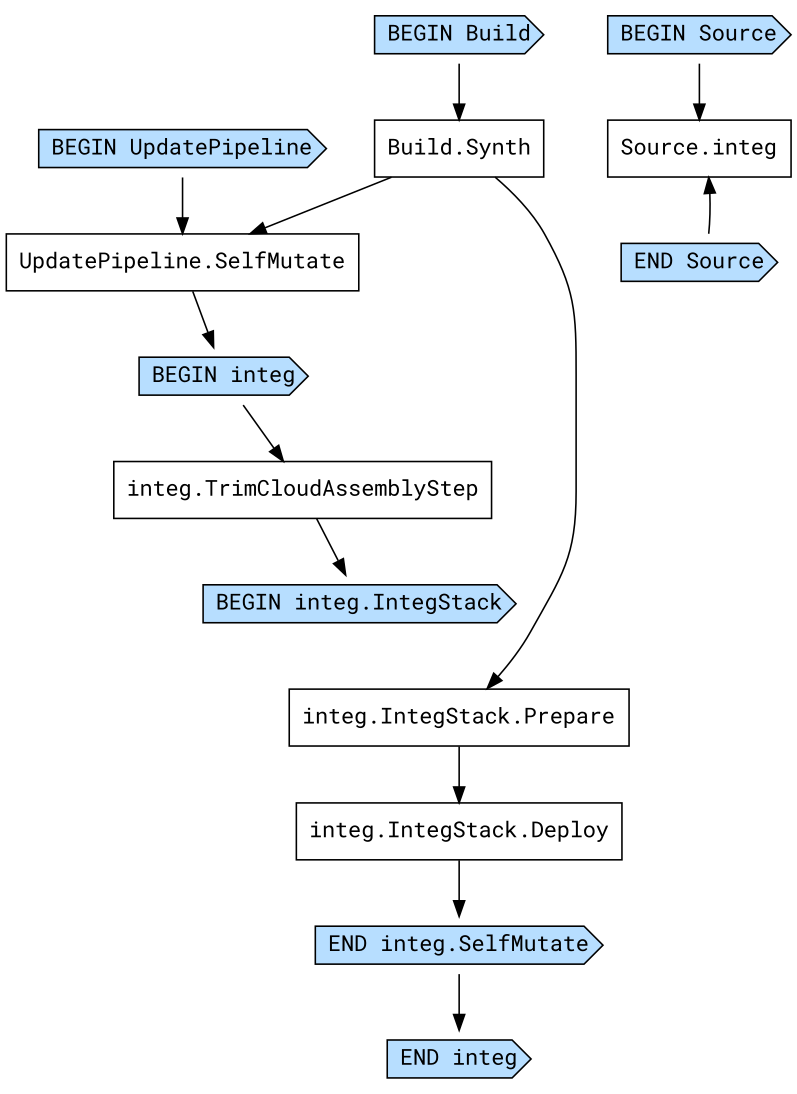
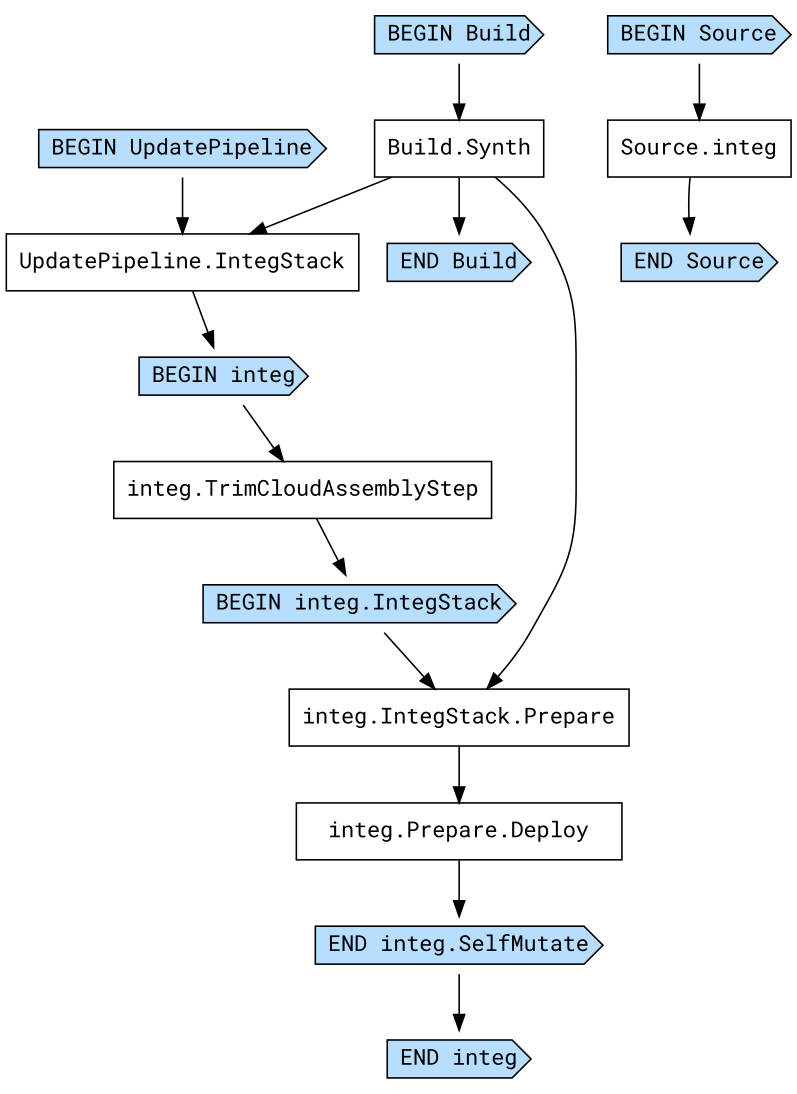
edge "END Source" -> "Source.integ": reversed
node "UpdatePipeline.SelfMutate": label "UpdatePipeline.SelfMutate" -> "UpdatePipeline.IntegStack"
node "END Build": added
edge "BEGIN integ.IntegStack" -> "integ.IntegStack.Prepare": added
node "integ.IntegStack.Deploy": label "integ.IntegStack.Deploy" -> "integ.Prepare.Deploy"
